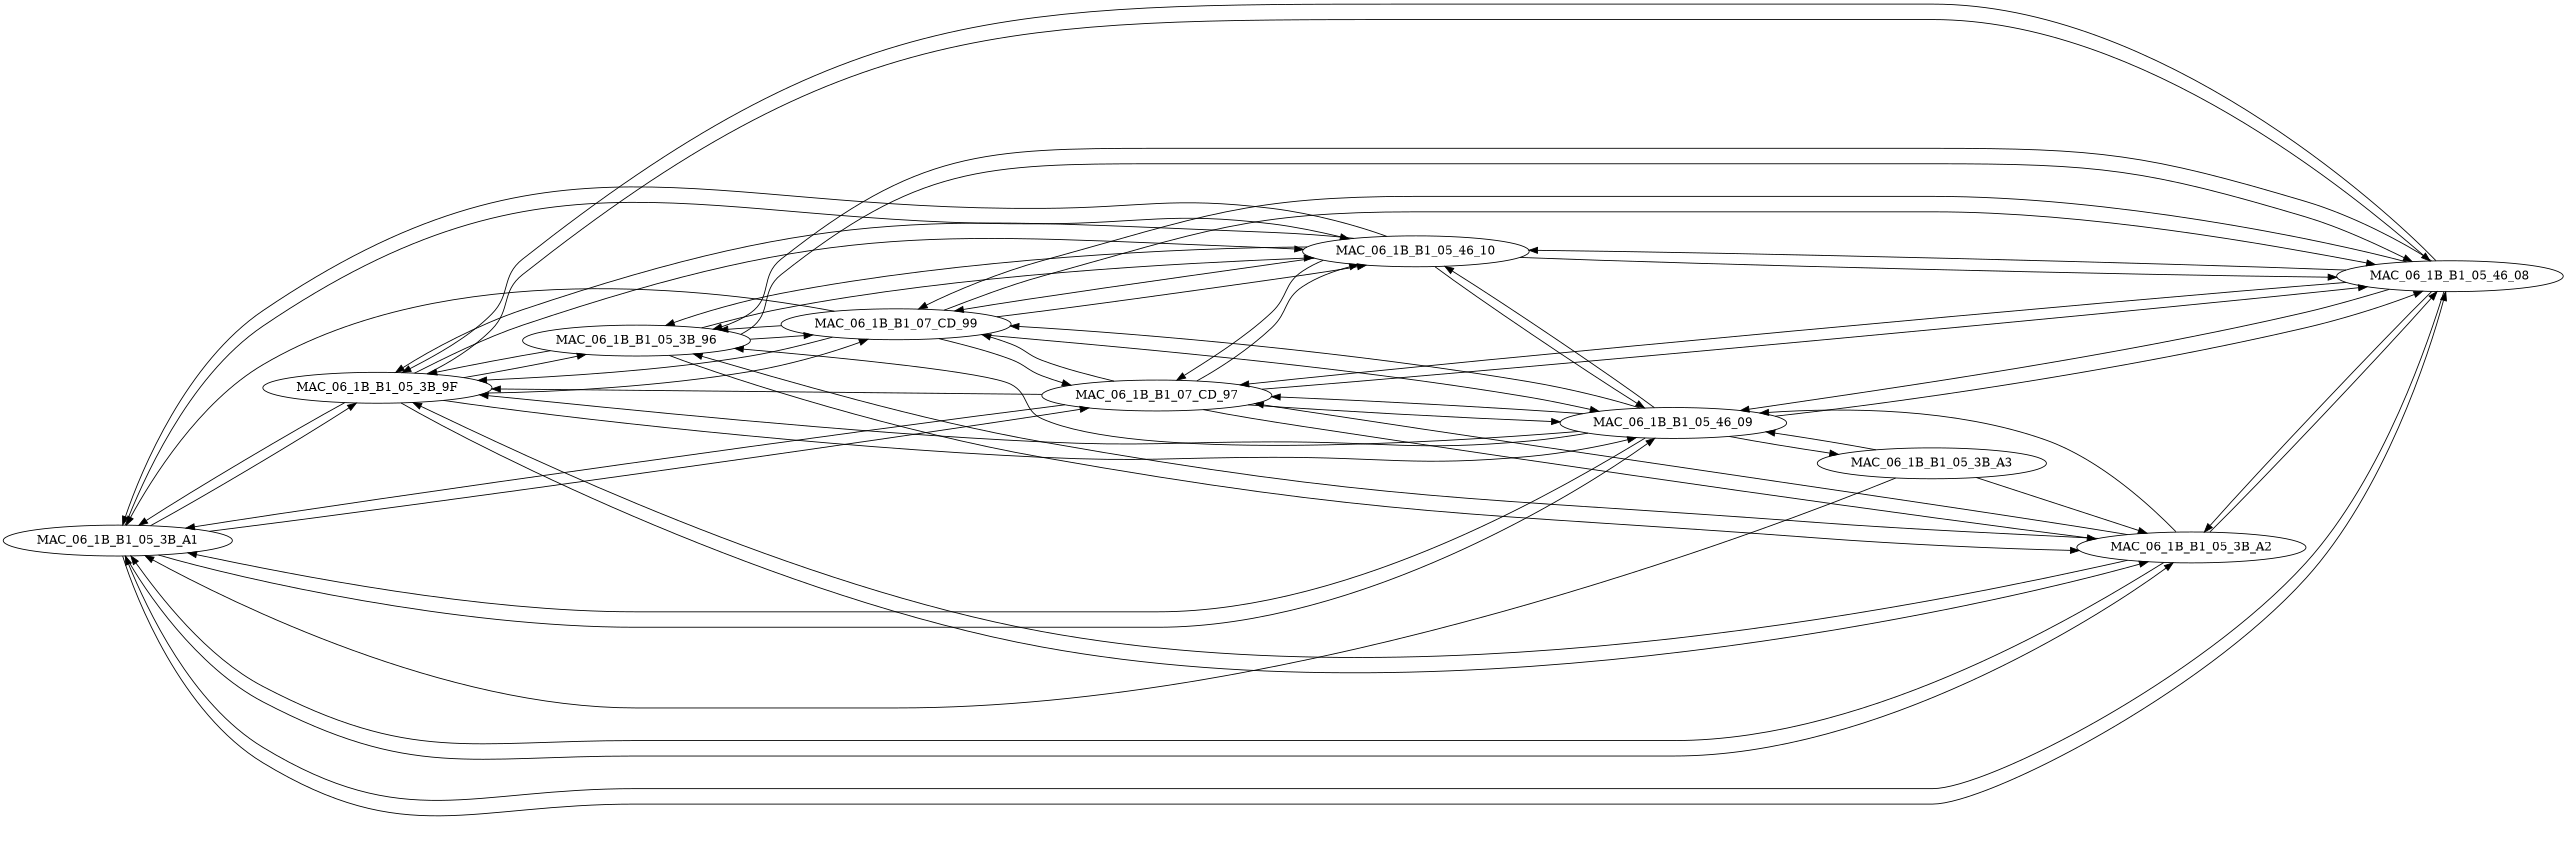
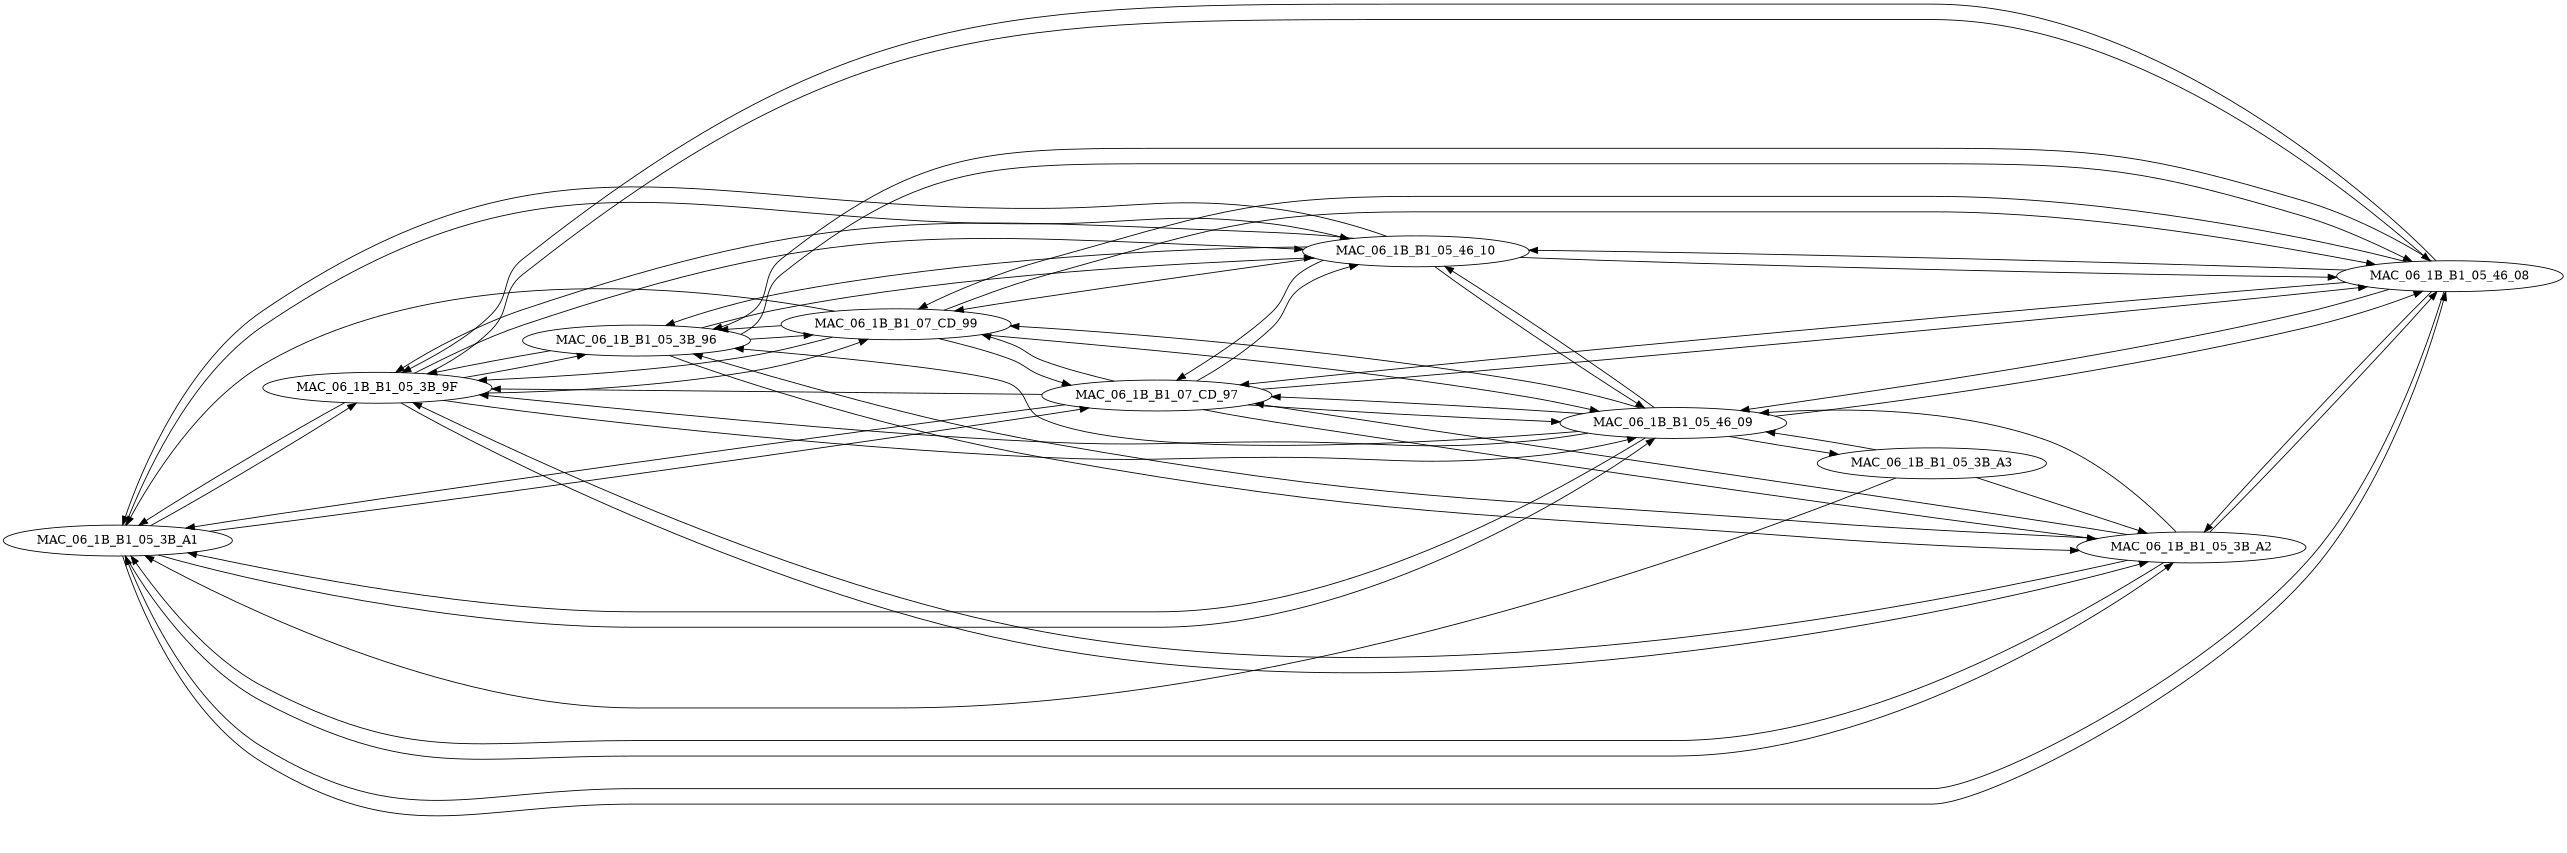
edge "MAC_06_1B_B1_07_CD_99" -> "MAC_06_1B_B1_05_46_10": removed
